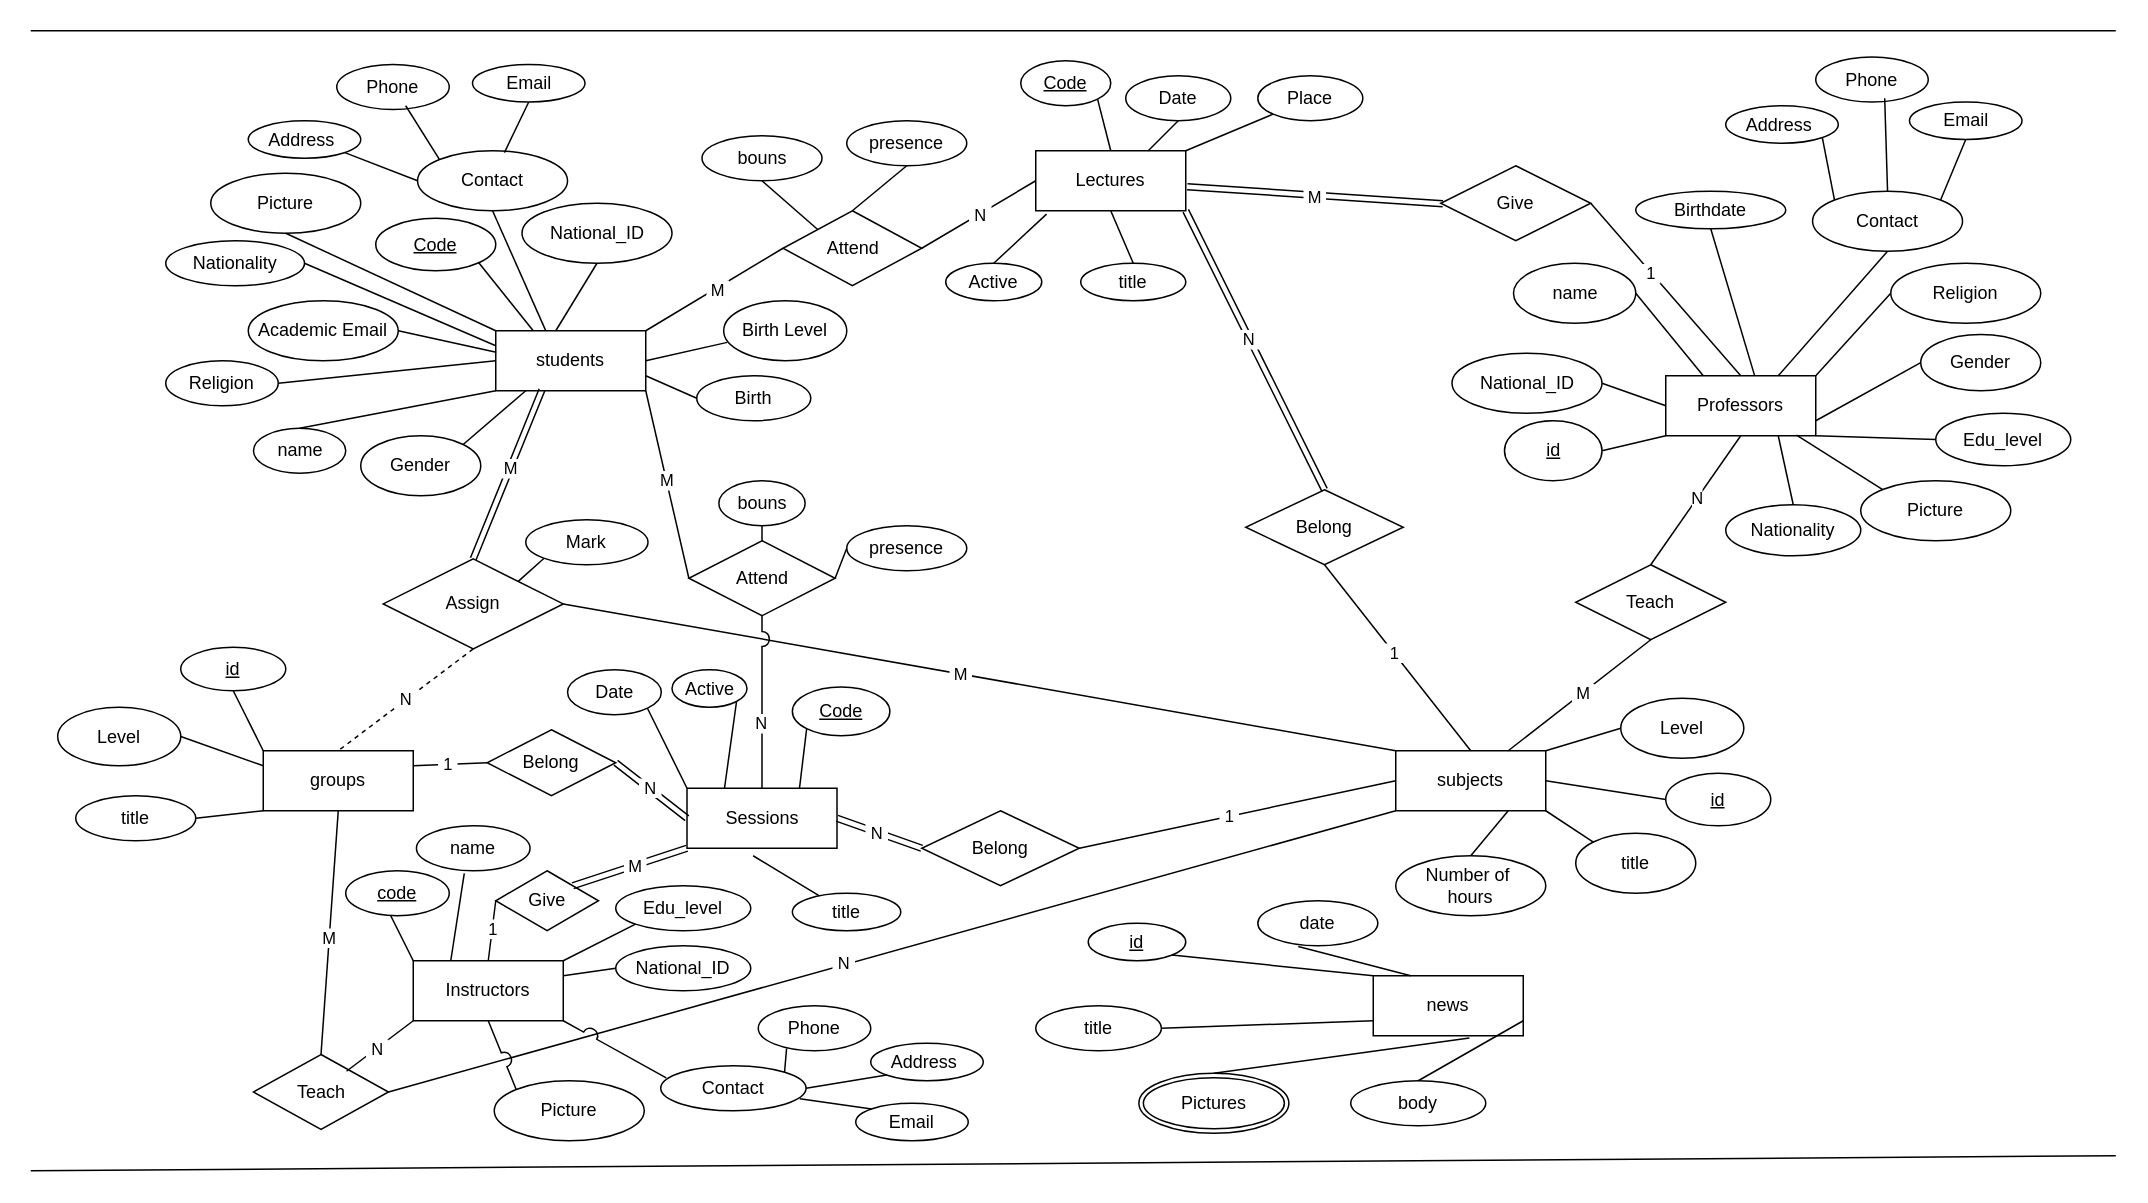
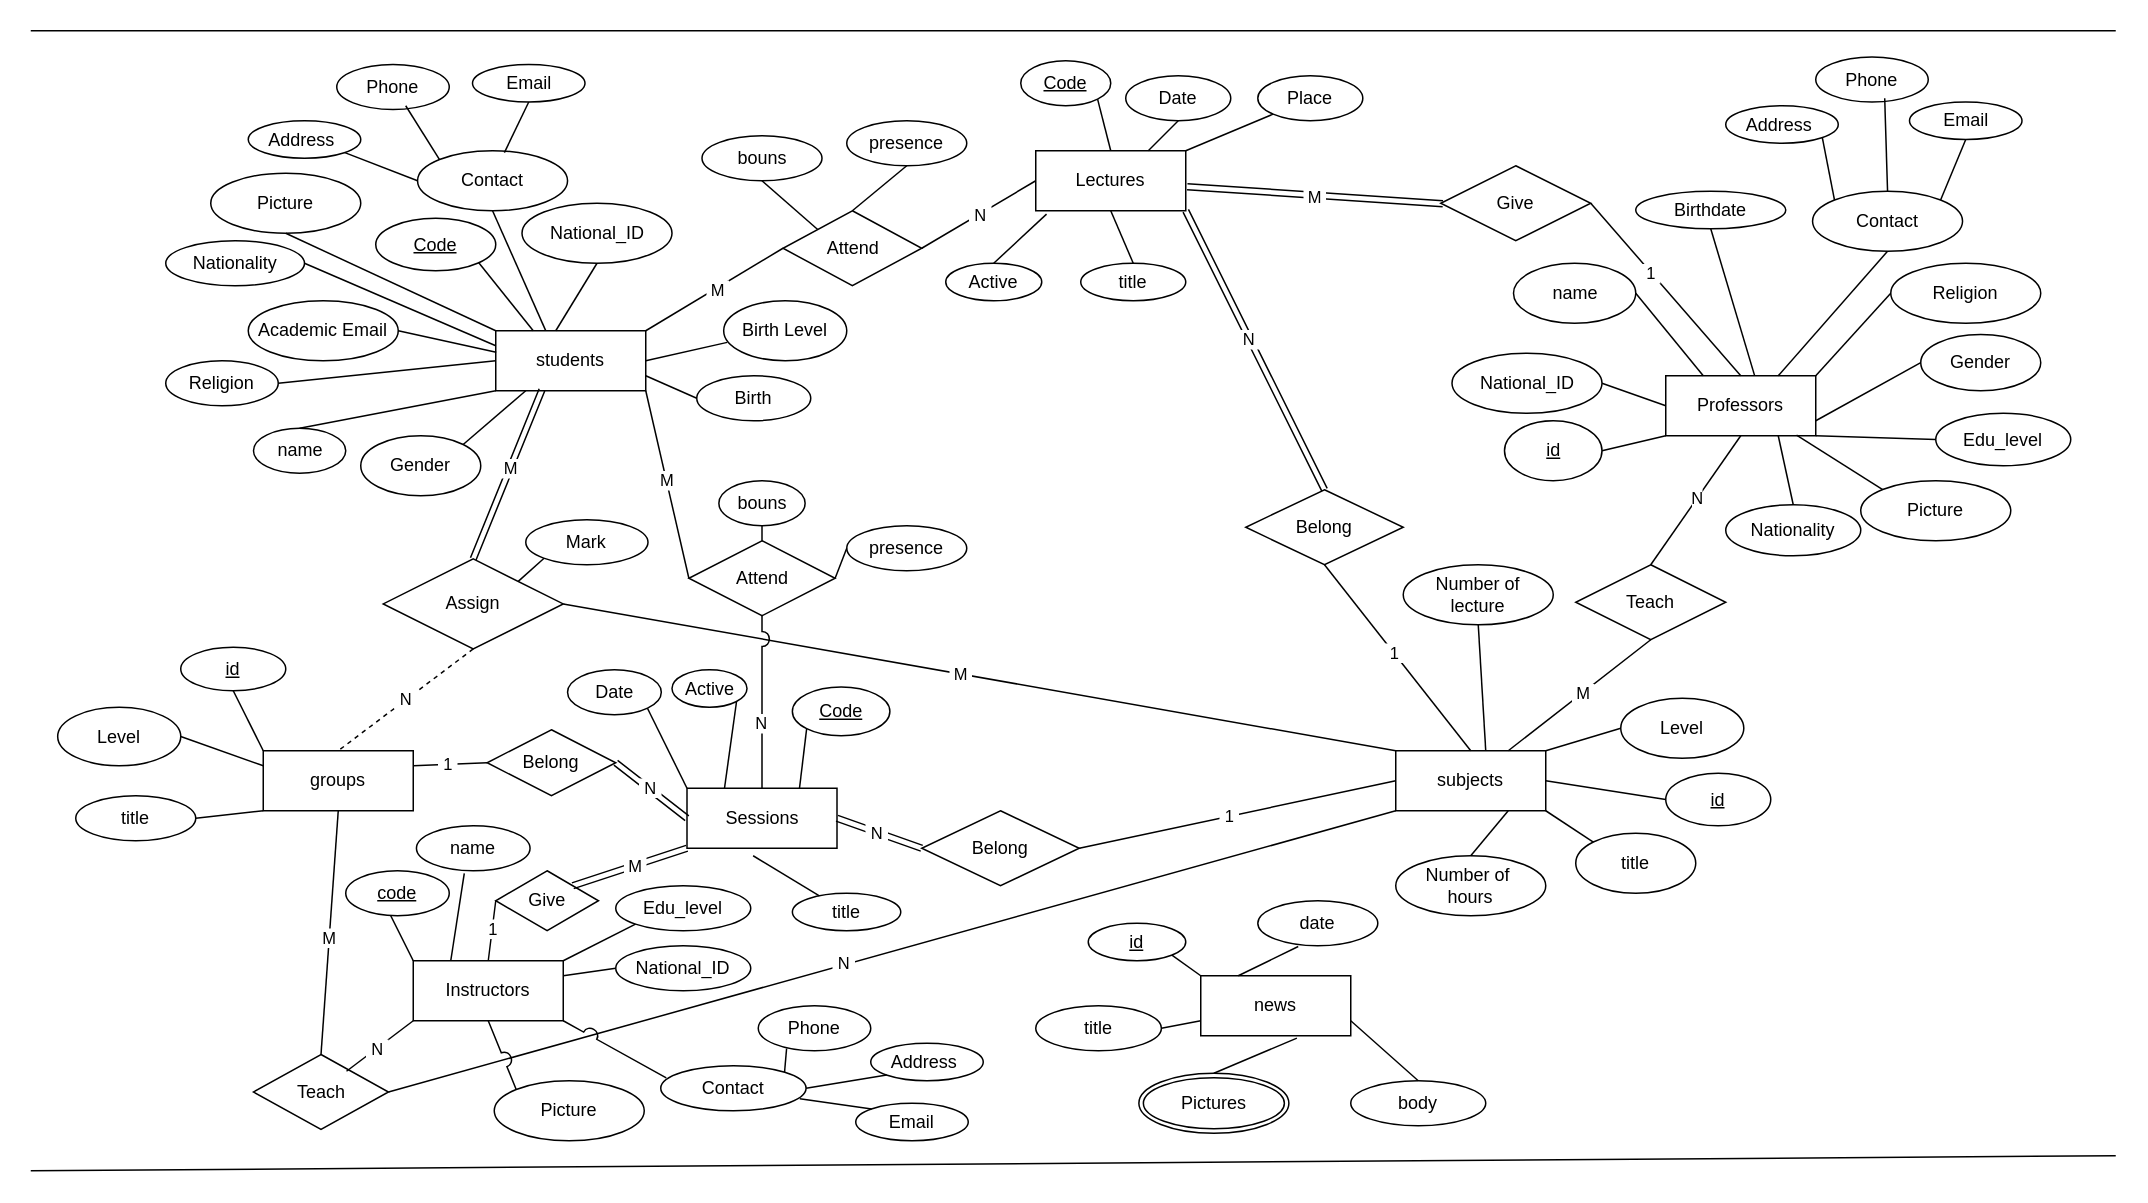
node "Number of lecture": added
edge "Number of lecture" -- "subjects": added
node "news": moved (1448, 1006) -> (1276, 1006)
